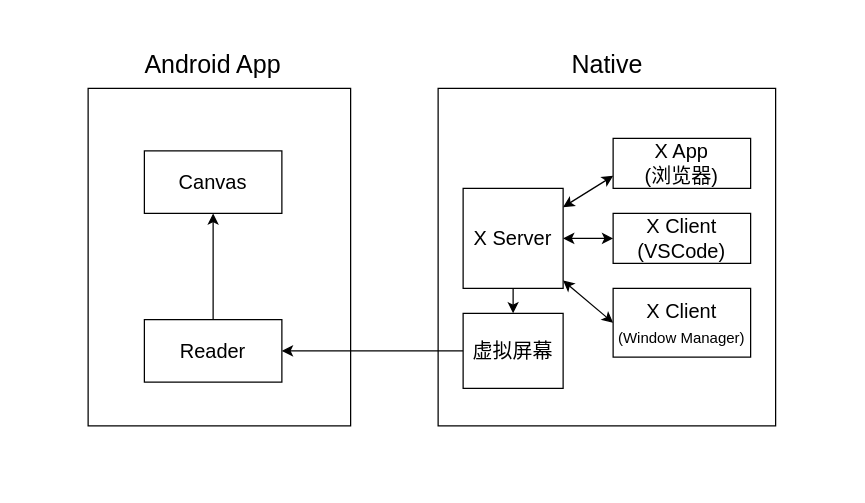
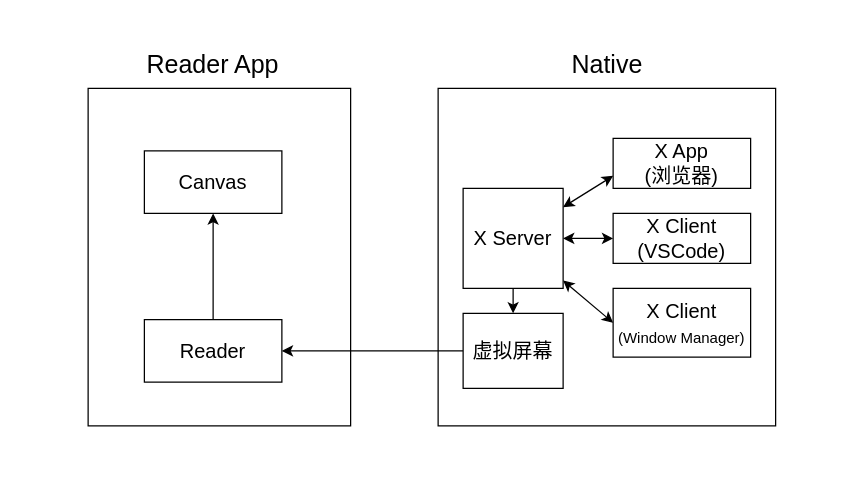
node "Android App": label "Android App" -> "Reader App"
